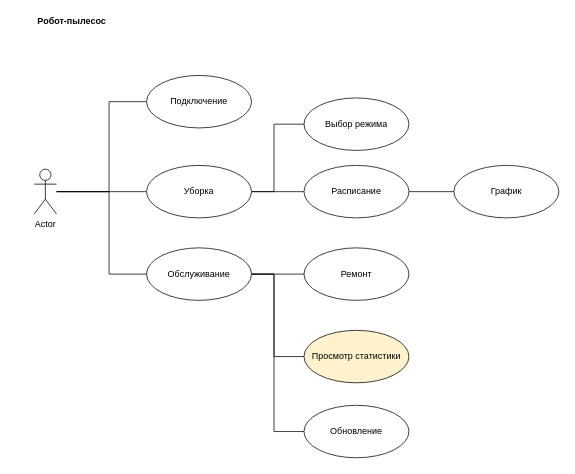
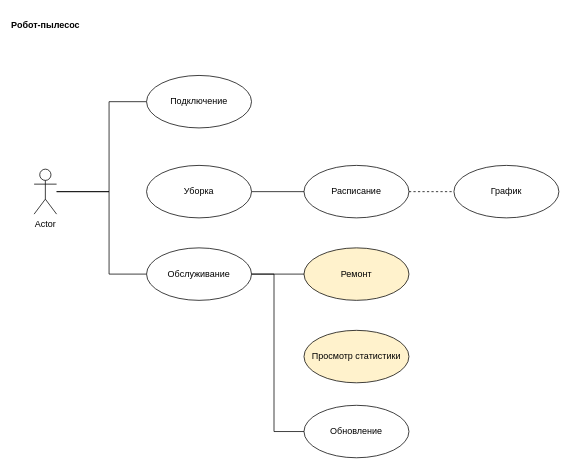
node "Робот-пылесос": moved (72, 21) -> (45, 25)
node "Выбор режима": removed
edge "Выбор режима" -- "Уборка": removed
edge "Actor" -- "Уборка": removed
edge "Расписание" -- "График": style solid -> dashed
node "Ремонт": fillcolor #ffffff -> #fff2cc
edge "Обслуживание" -- "Просмотр статистики": removed
